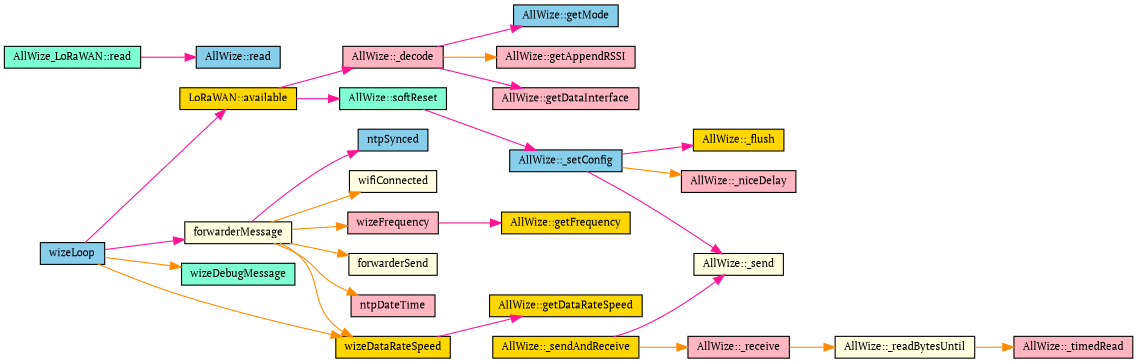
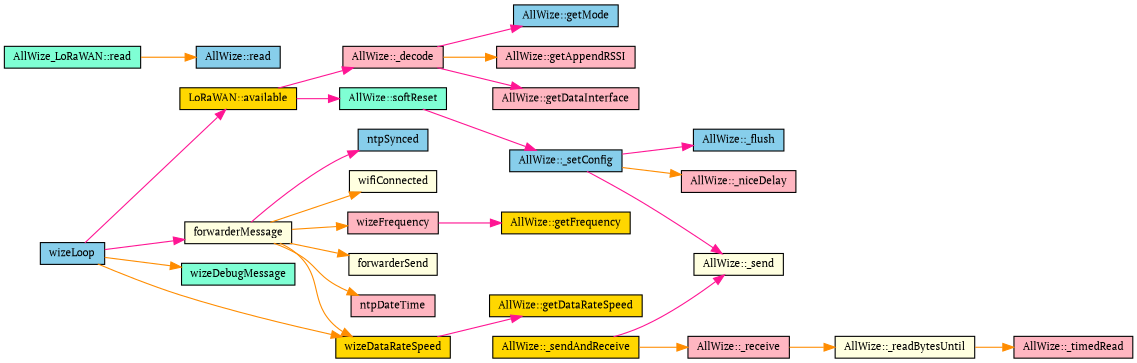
edge "AllWize_LoRaWAN::read" -> "AllWize::read": color deeppink -> darkorange
node "AllWize::_flush": fillcolor gold -> skyblue
